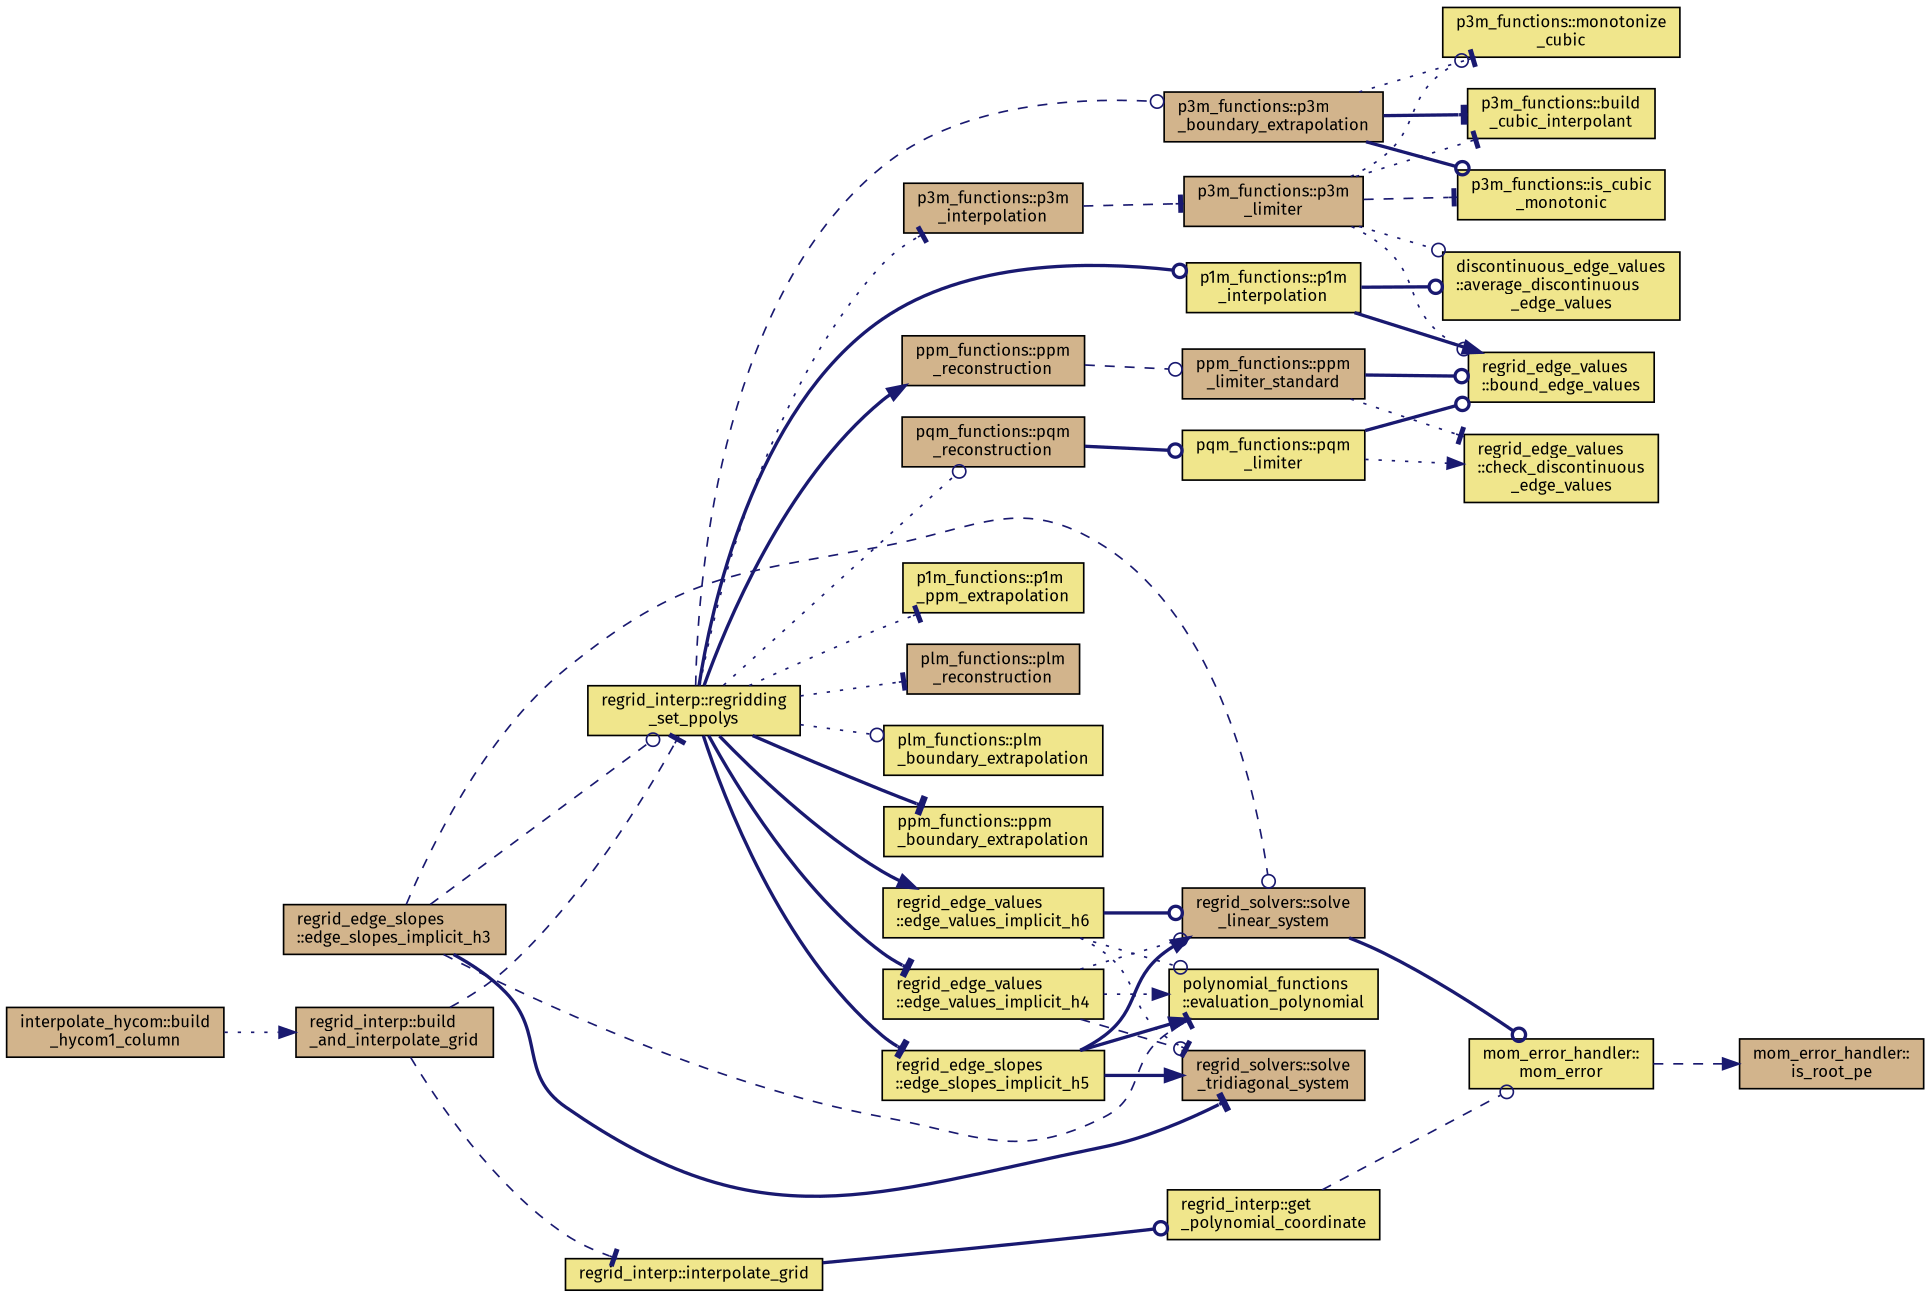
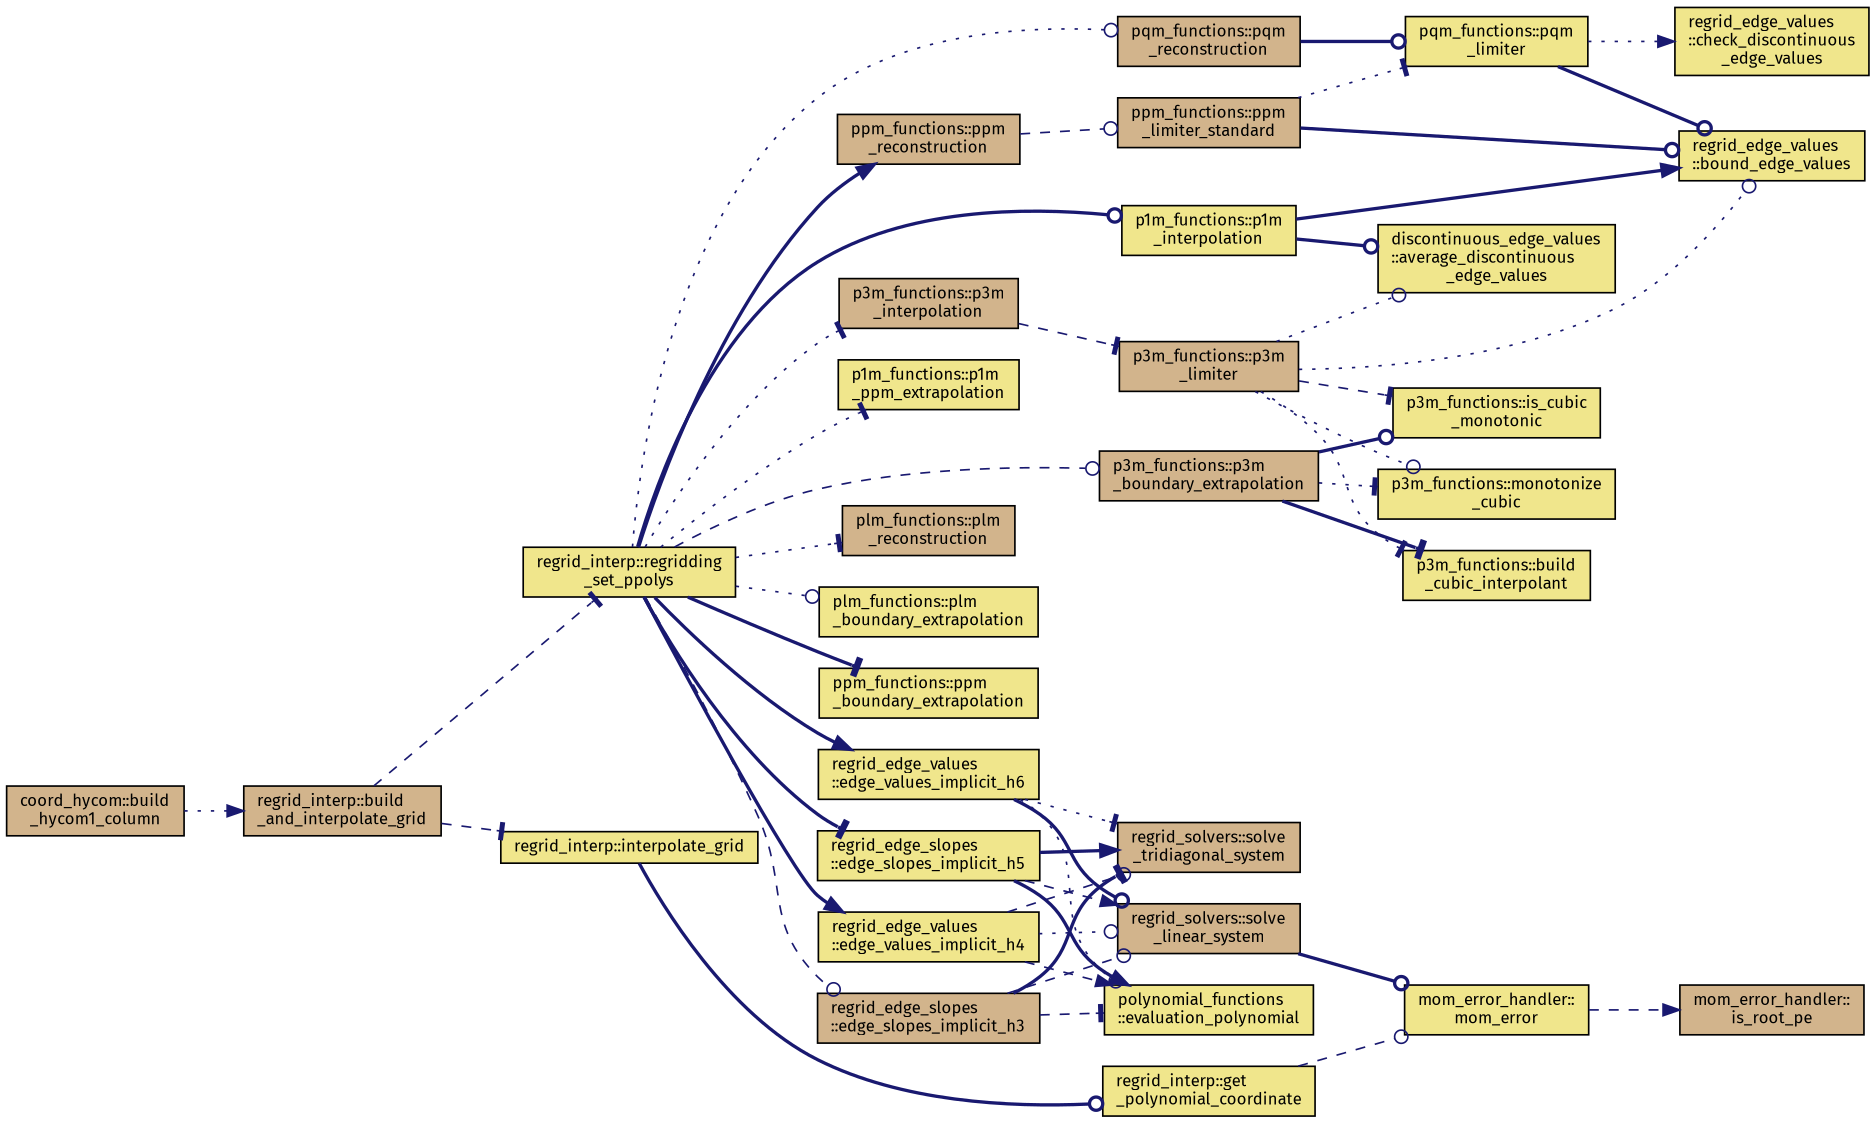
edge "ppm_functions::ppm _limiter_standard" -> "regrid_edge_values ::check_discontinuous _edge_values": now "ppm_functions::ppm _limiter_standard" -> "pqm_functions::pqm _limiter"
edge "regrid_edge_slopes ::edge_slopes_implicit_h3" -> "regrid_interp::regridding _set_ppolys": reversed
edge "regrid_interp::regridding _set_ppolys" -> "regrid_edge_values ::edge_values_implicit_h4": arrowhead tee -> normal
edge "regrid_edge_values ::edge_values_implicit_h4" -> "polynomial_functions ::evaluation_polynomial": style dotted -> dashed
edge "regrid_edge_slopes ::edge_slopes_implicit_h5" -> "regrid_solvers::solve _linear_system": style bold -> dashed
node "interpolate_hycom::build _hycom1_column": label "interpolate_hycom::build _hycom1_column" -> "coord_hycom::build _hycom1_column"
